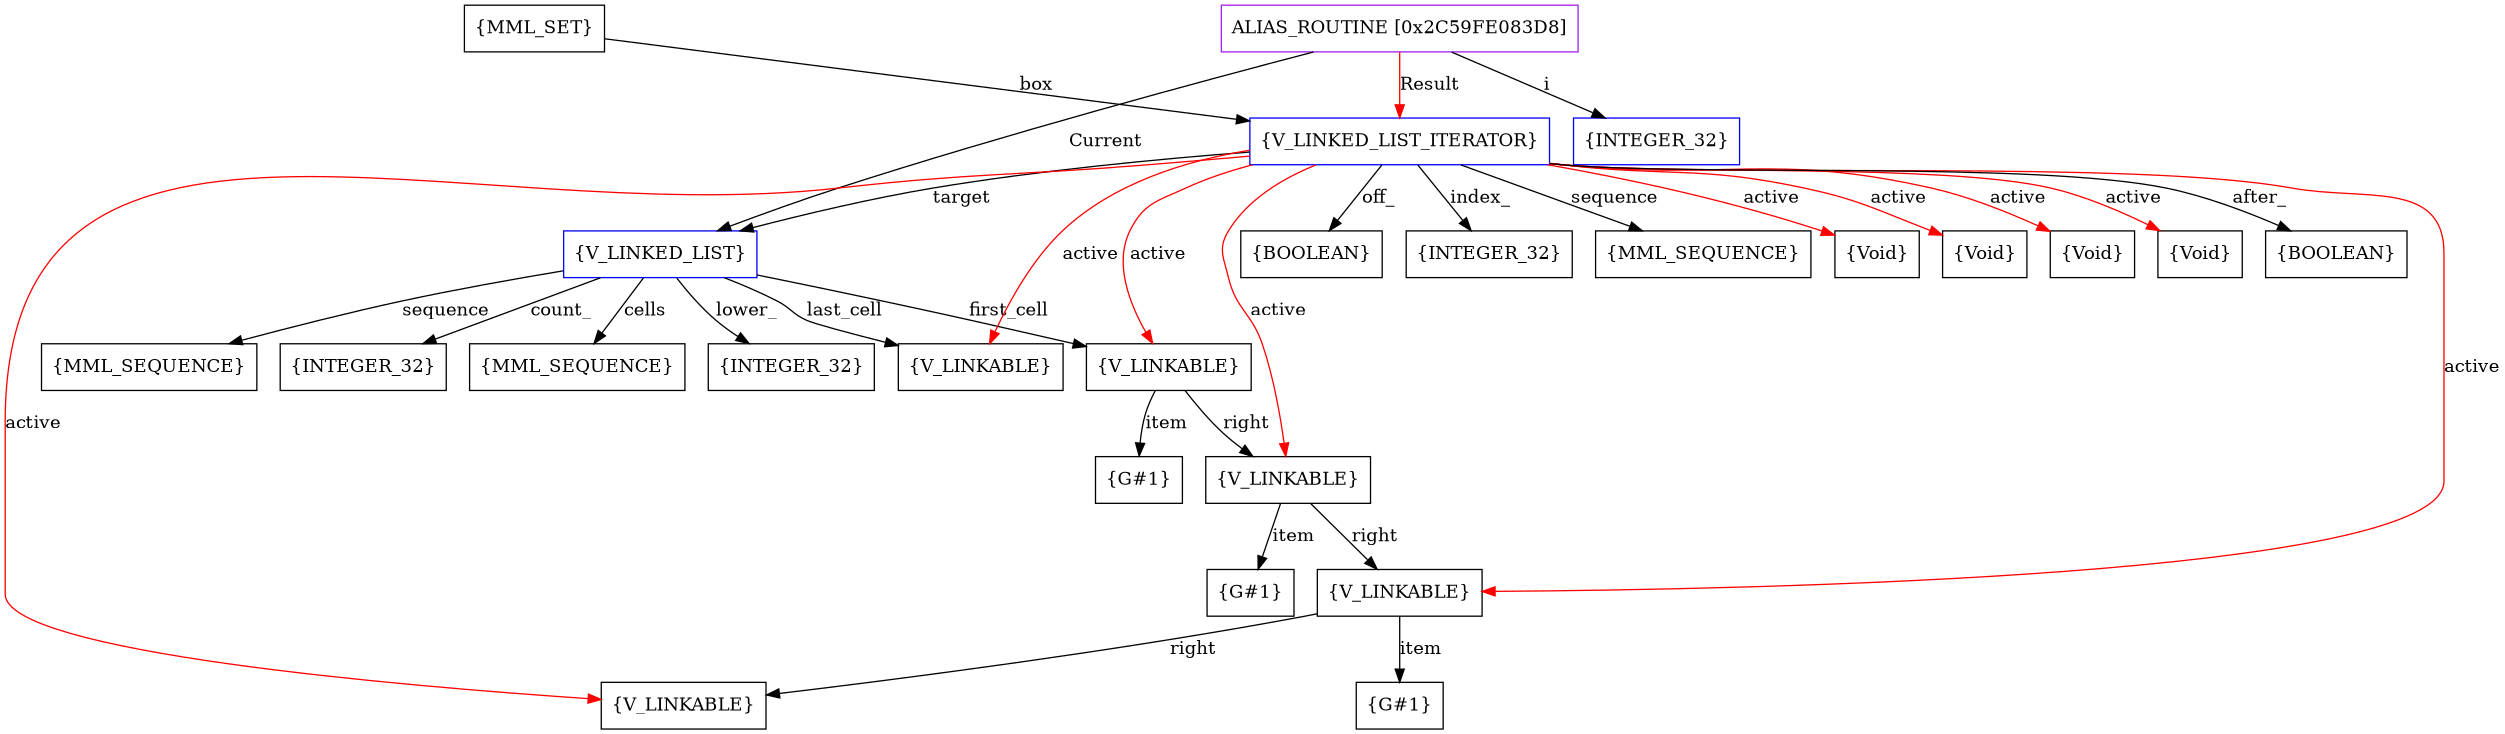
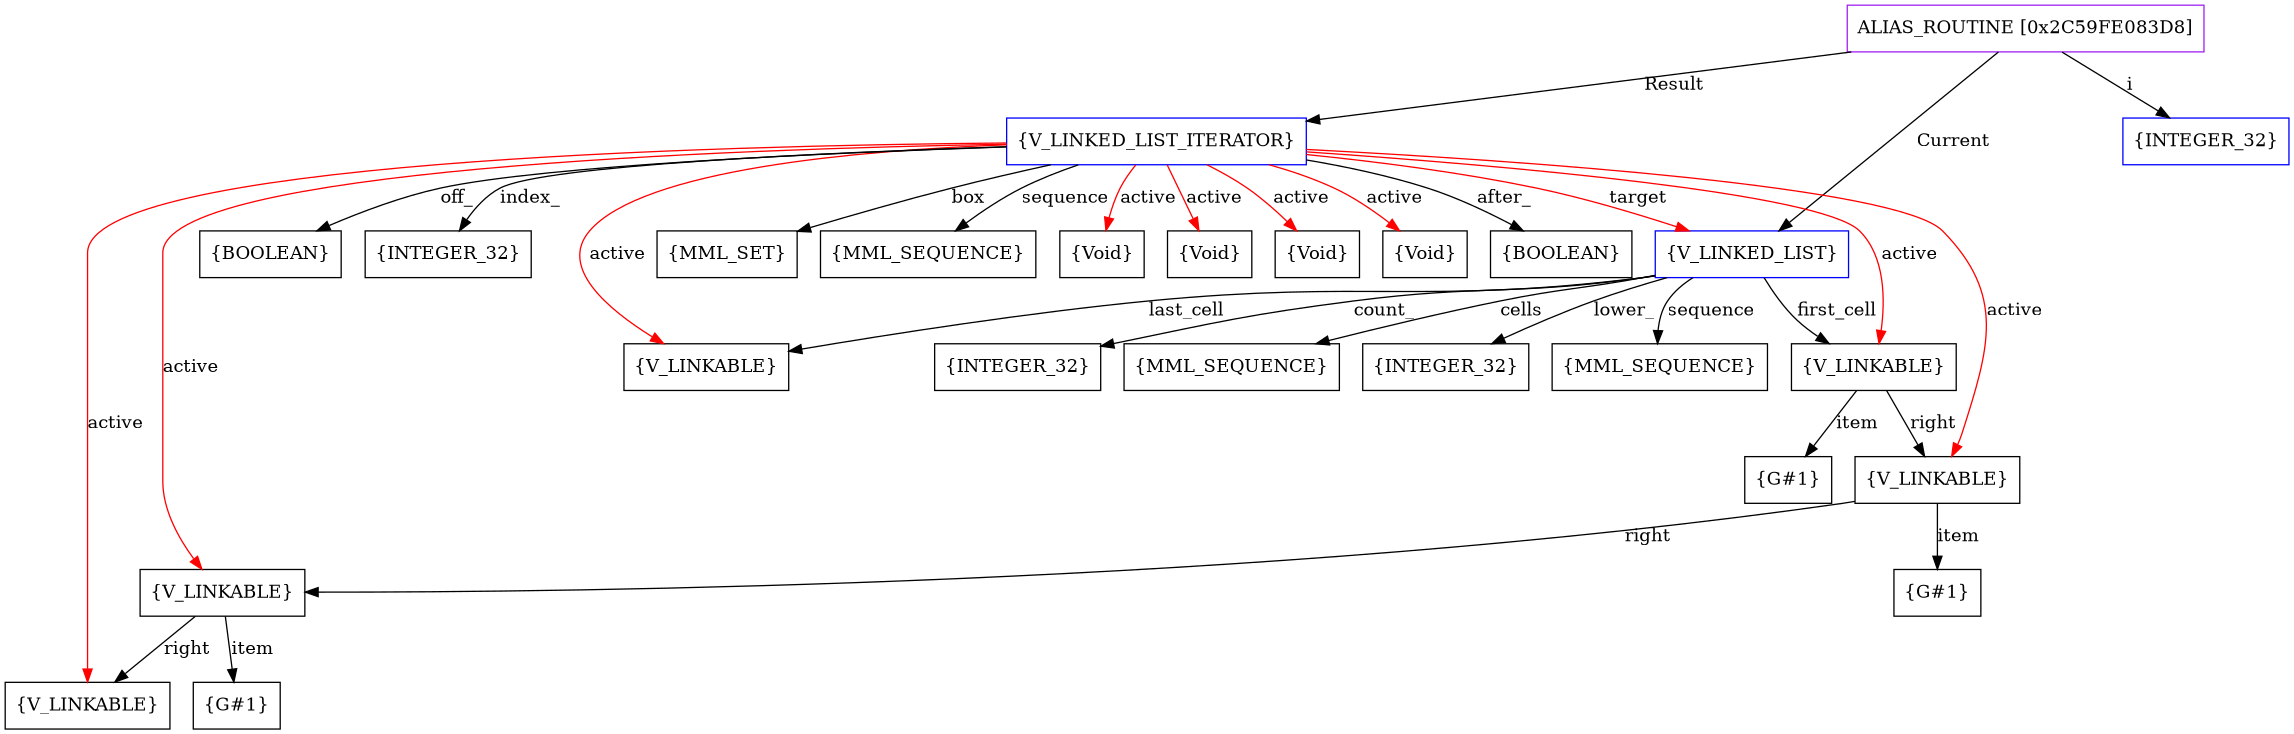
edge "ALIAS_ROUTINE [0x2C59FE083D8]" -> "{V_LINKED_LIST_ITERATOR}": color red -> black
edge "{MML_SET}" -> "{V_LINKED_LIST_ITERATOR}": reversed
edge "{V_LINKED_LIST_ITERATOR}" -> "{V_LINKED_LIST}": color black -> red
